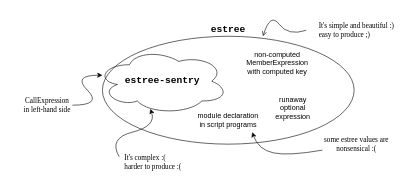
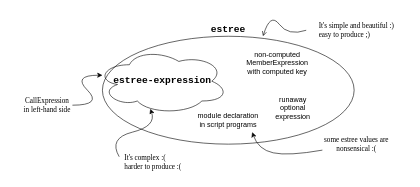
node "estree-sentry": label "estree-sentry" -> "estree-expression"
